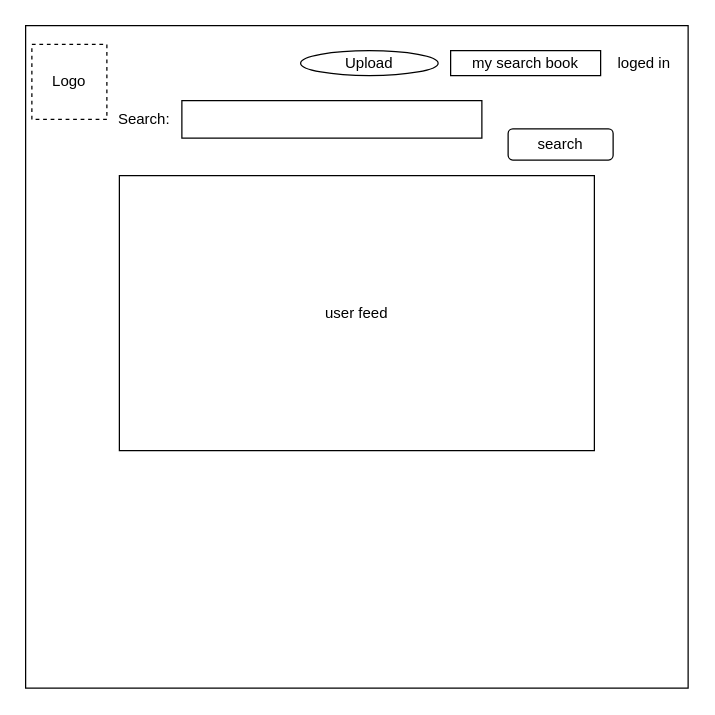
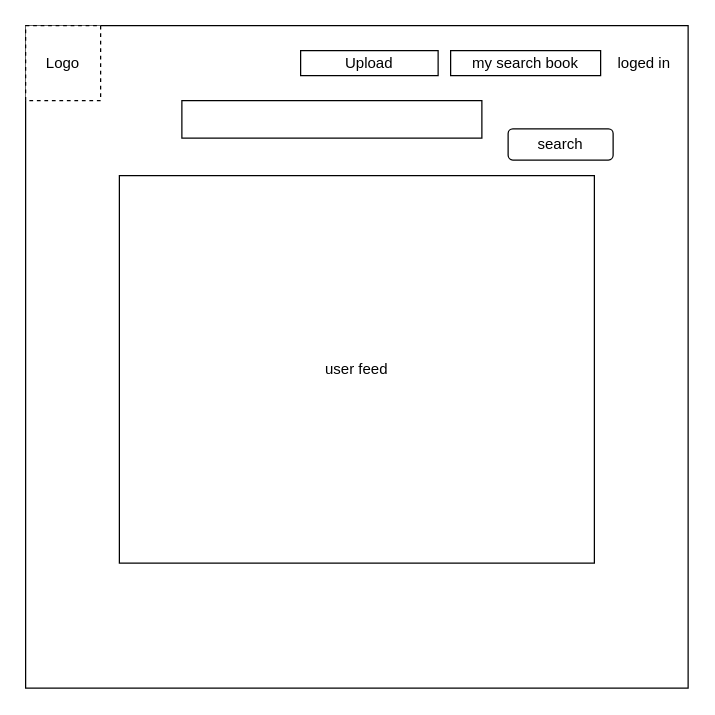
node "Upload": shape ellipse -> rectangle
node "Logo": moved (69, 82) -> (63, 63)
node "Search:": removed
node "user feed": size 475x275 -> 475x388
